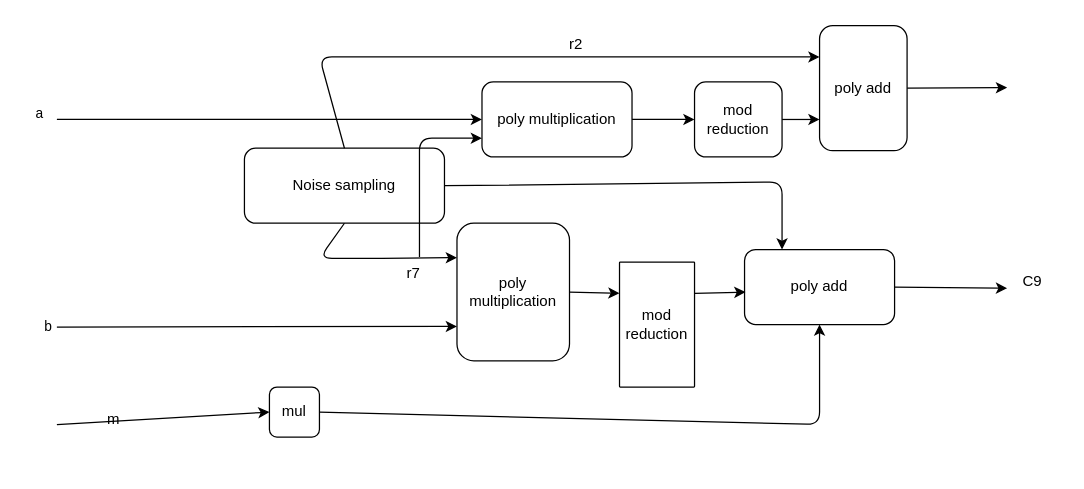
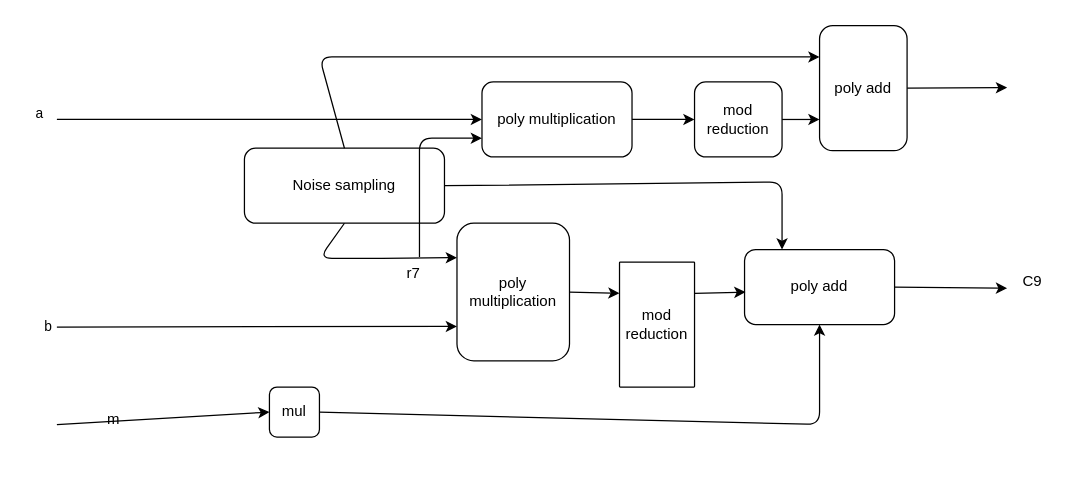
node "r2": removed
